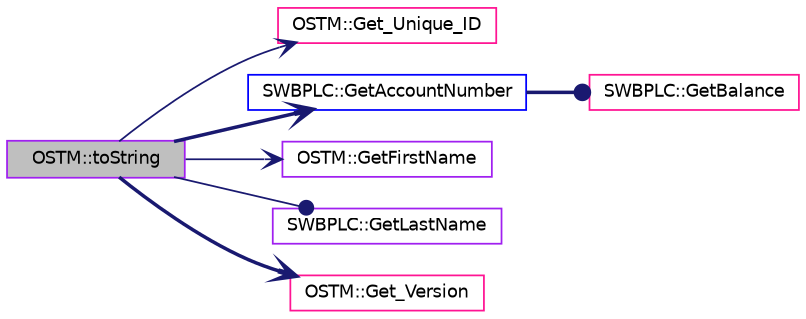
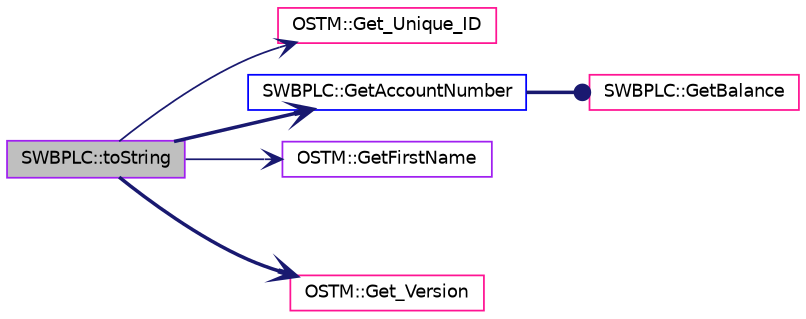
node "OSTM::toString": label "OSTM::toString" -> "SWBPLC::toString"
node "SWBPLC::GetLastName": removed
